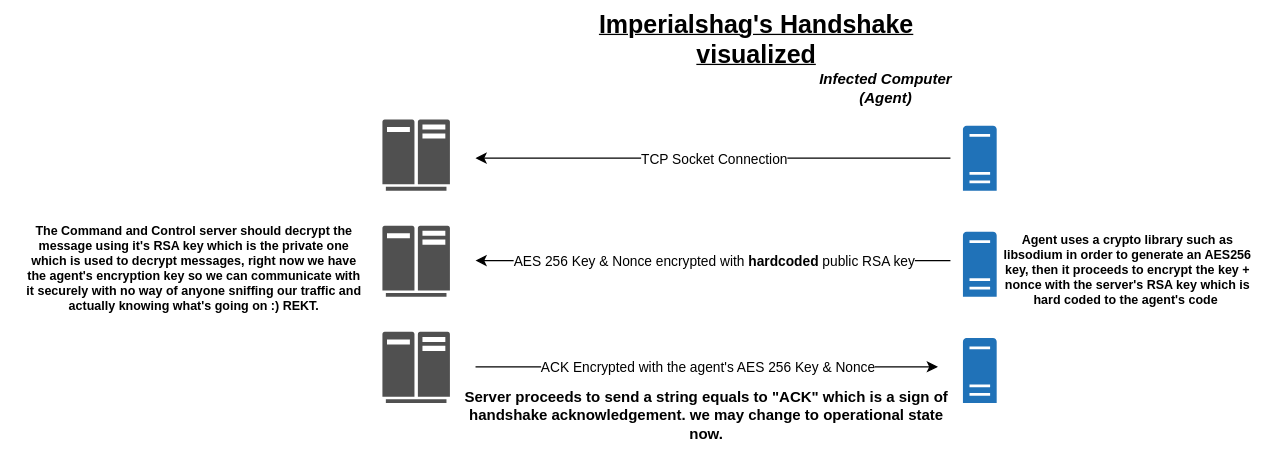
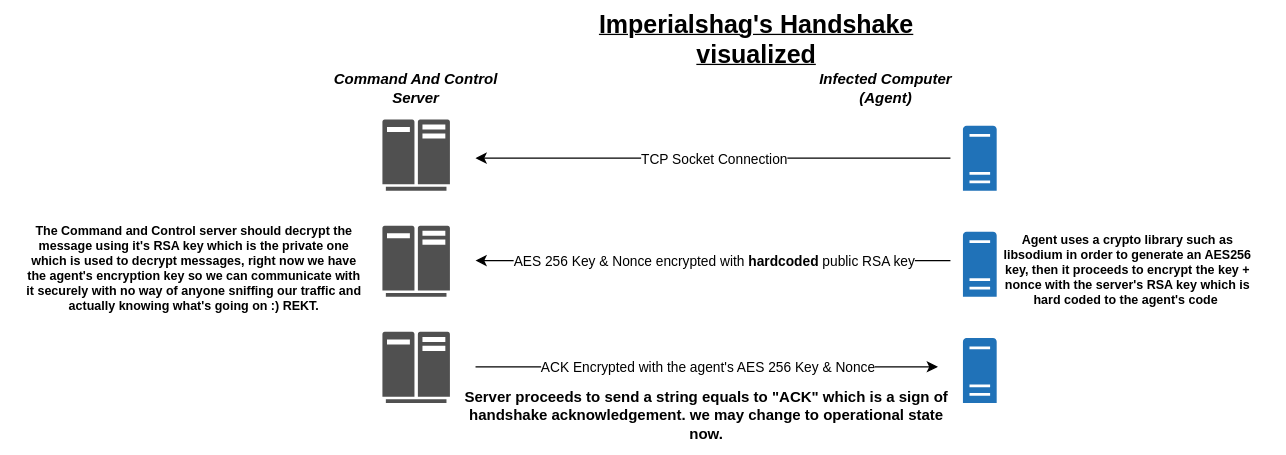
node "Command And Control Server": added
